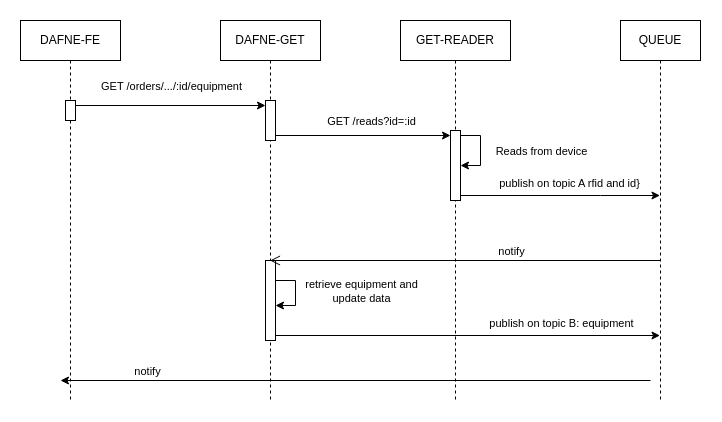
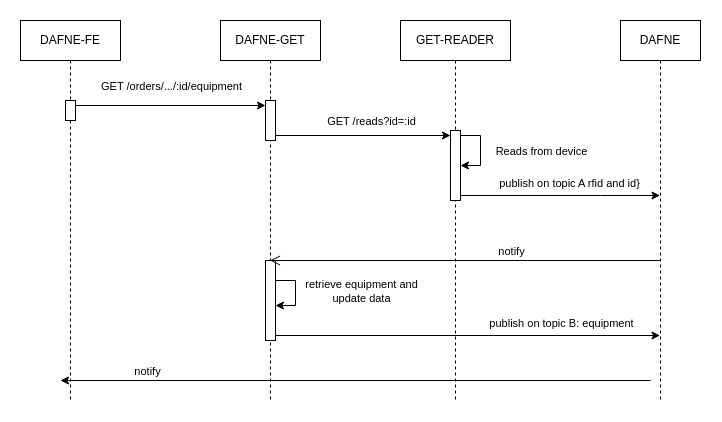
node "QUEUE": label "QUEUE" -> "DAFNE"
